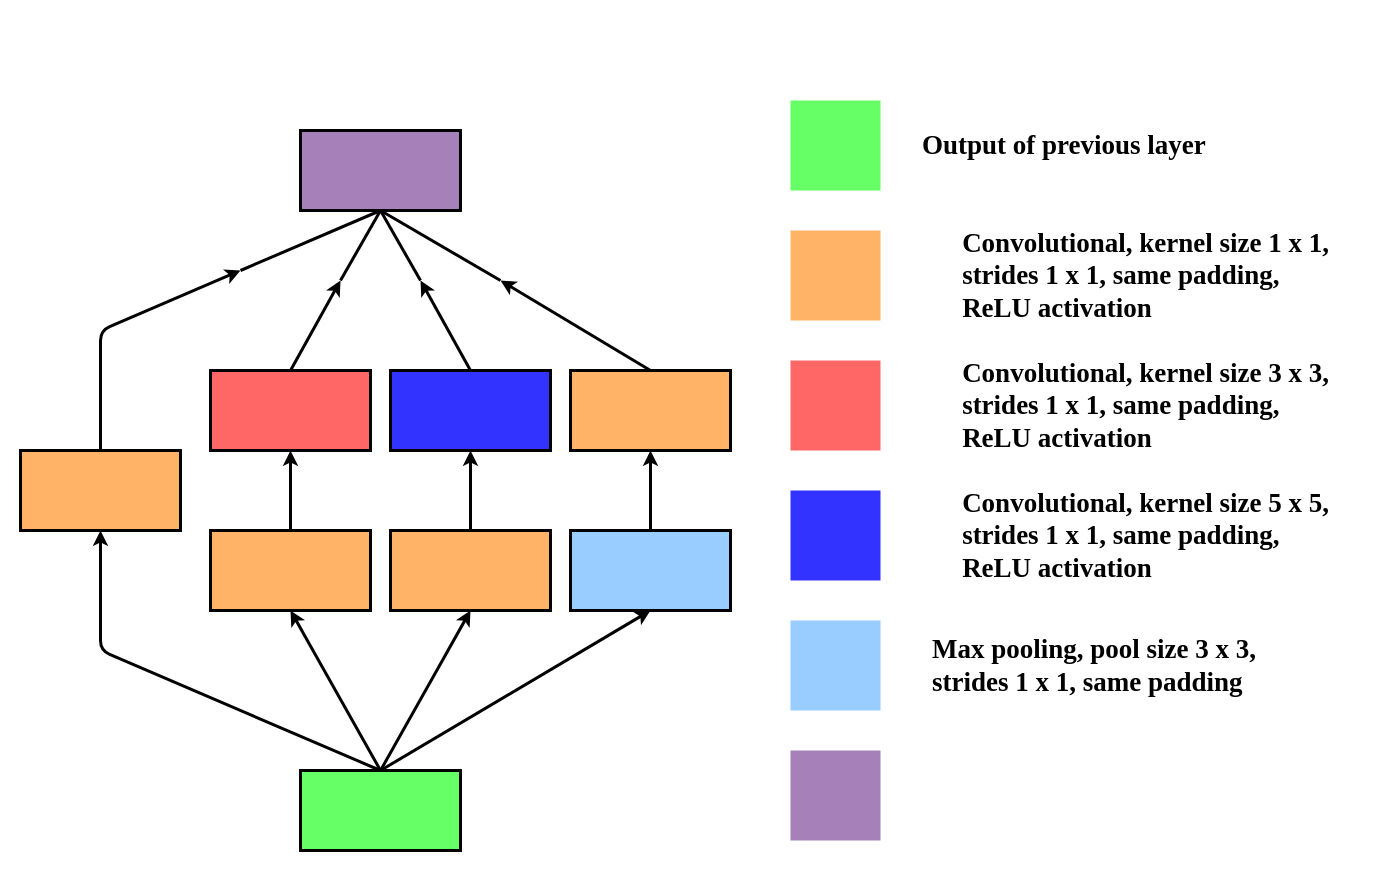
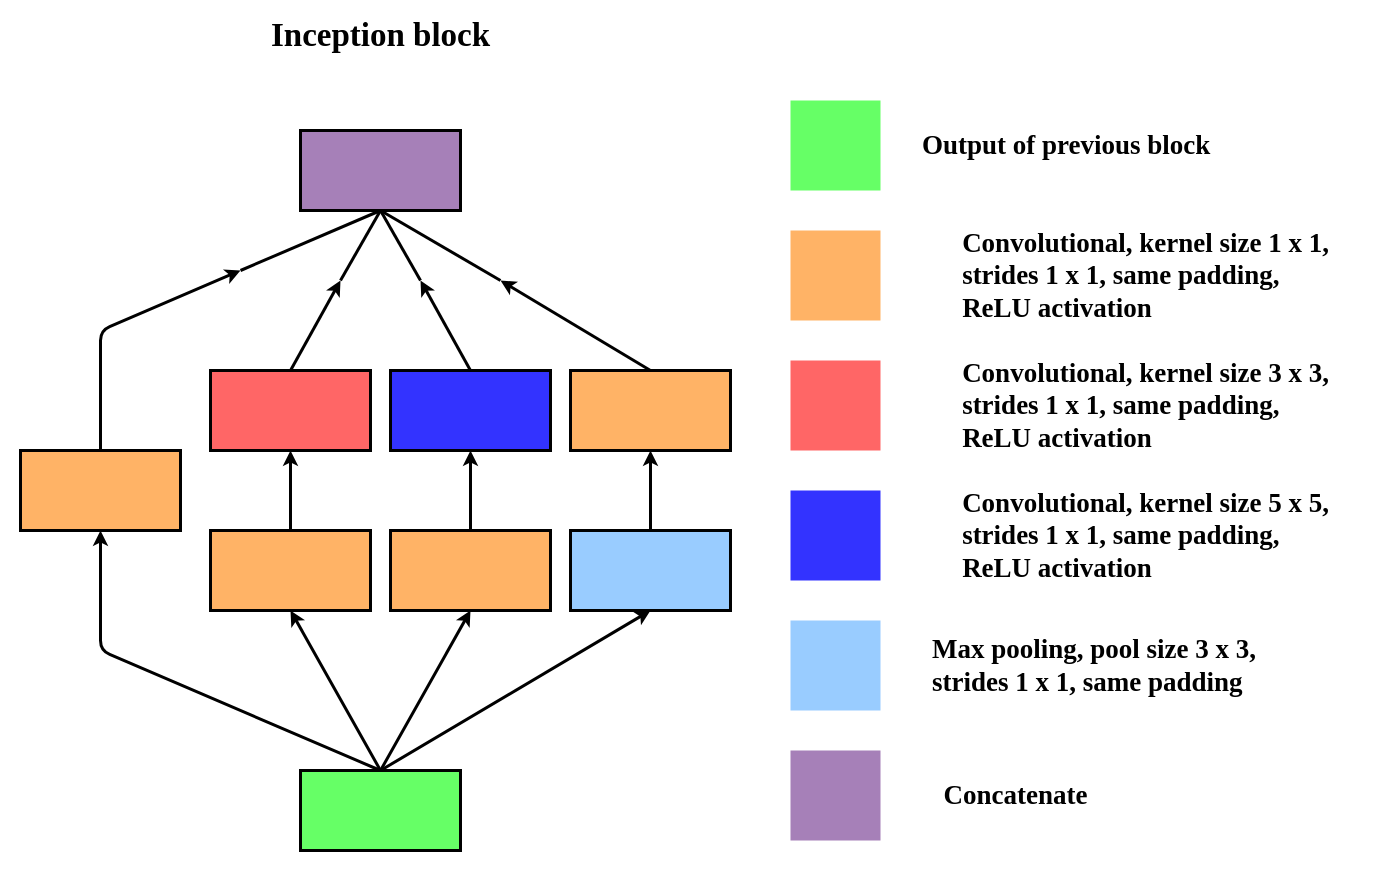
node "Inception block": added
node "Output of previous layer": label "Output of previous layer" -> "Output of previous block"
node "Concatenate": added
